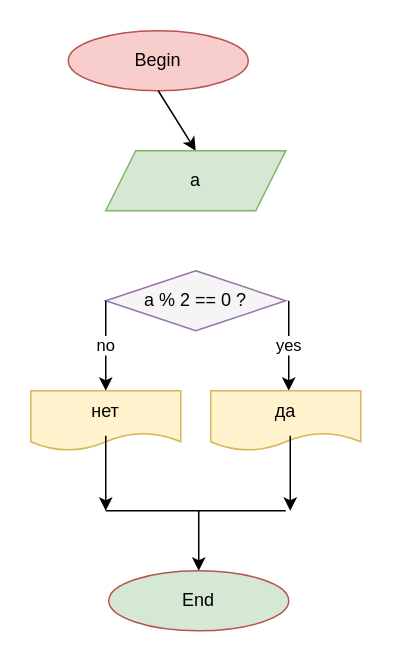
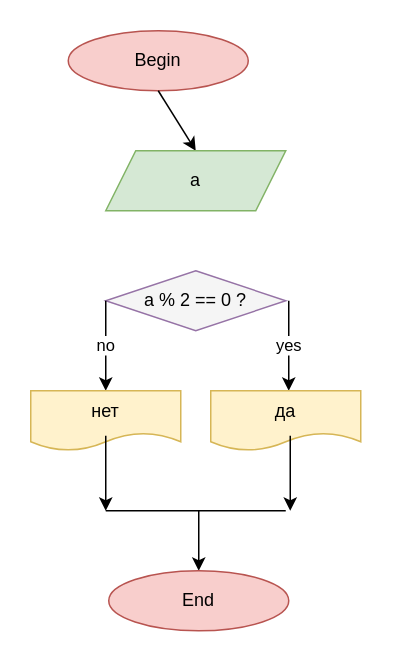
node "End": fillcolor #d5e8d4 -> #f8cecc
